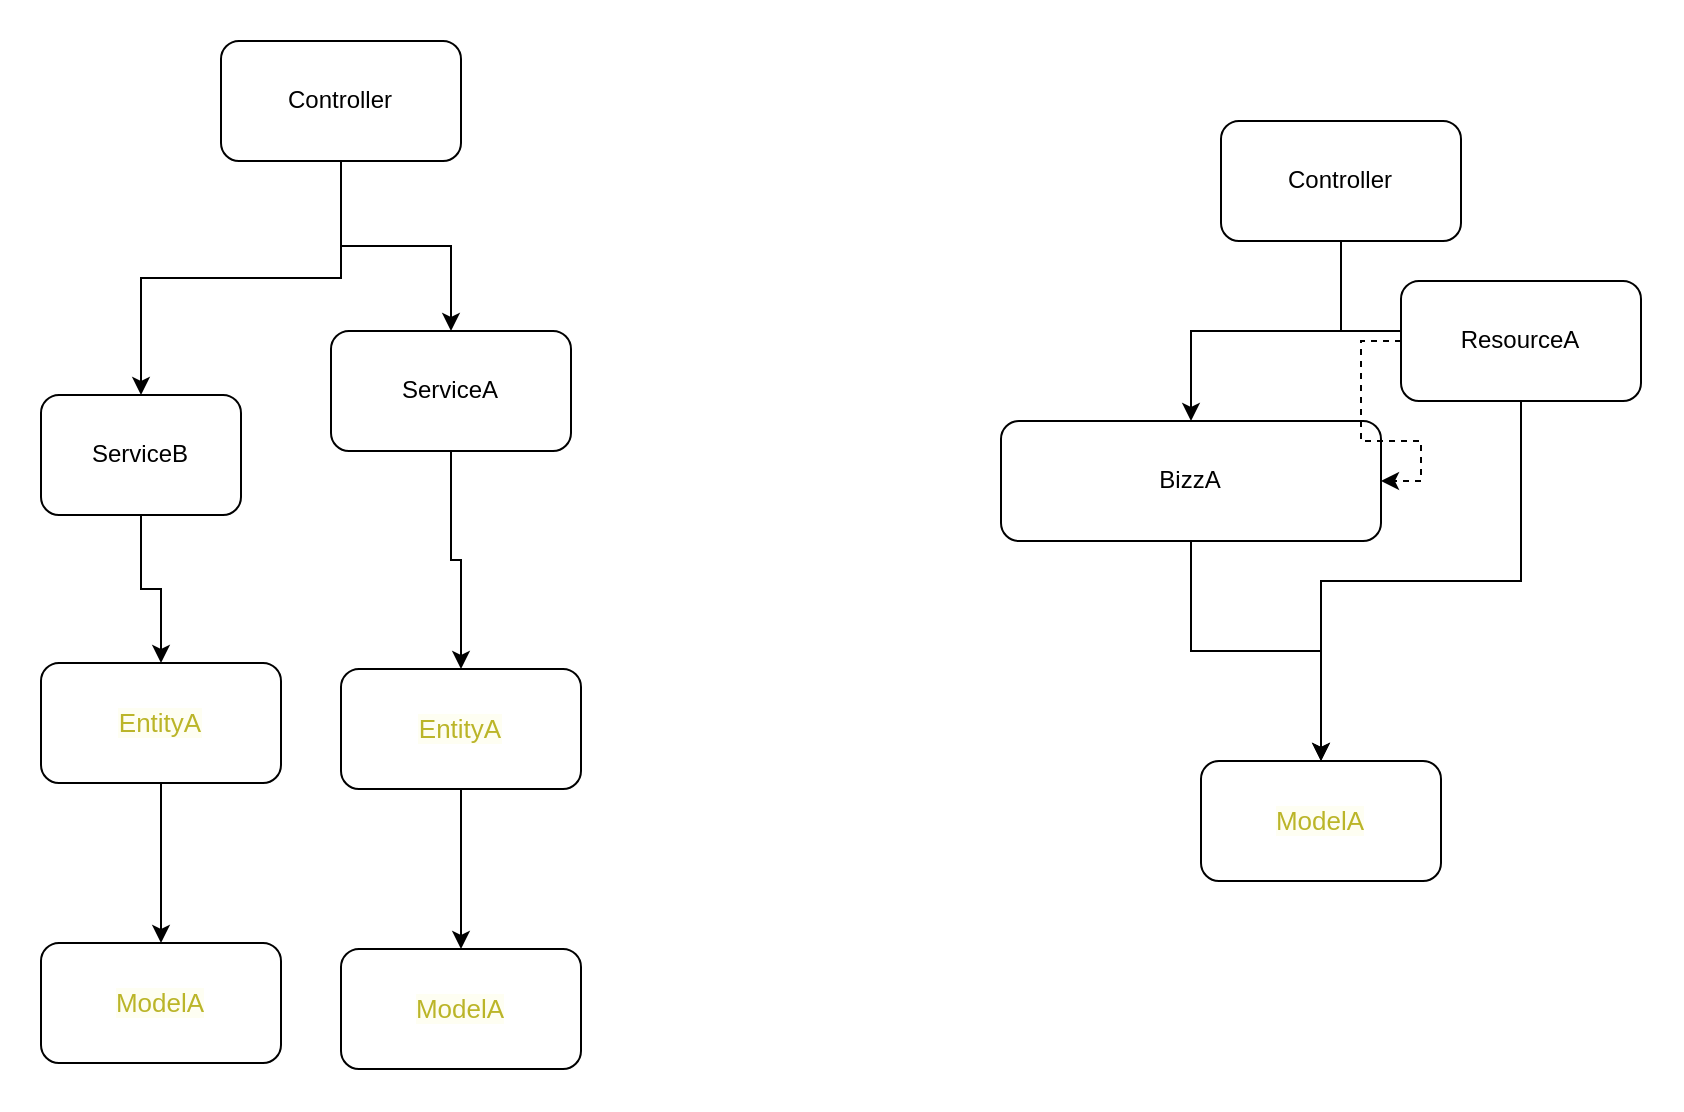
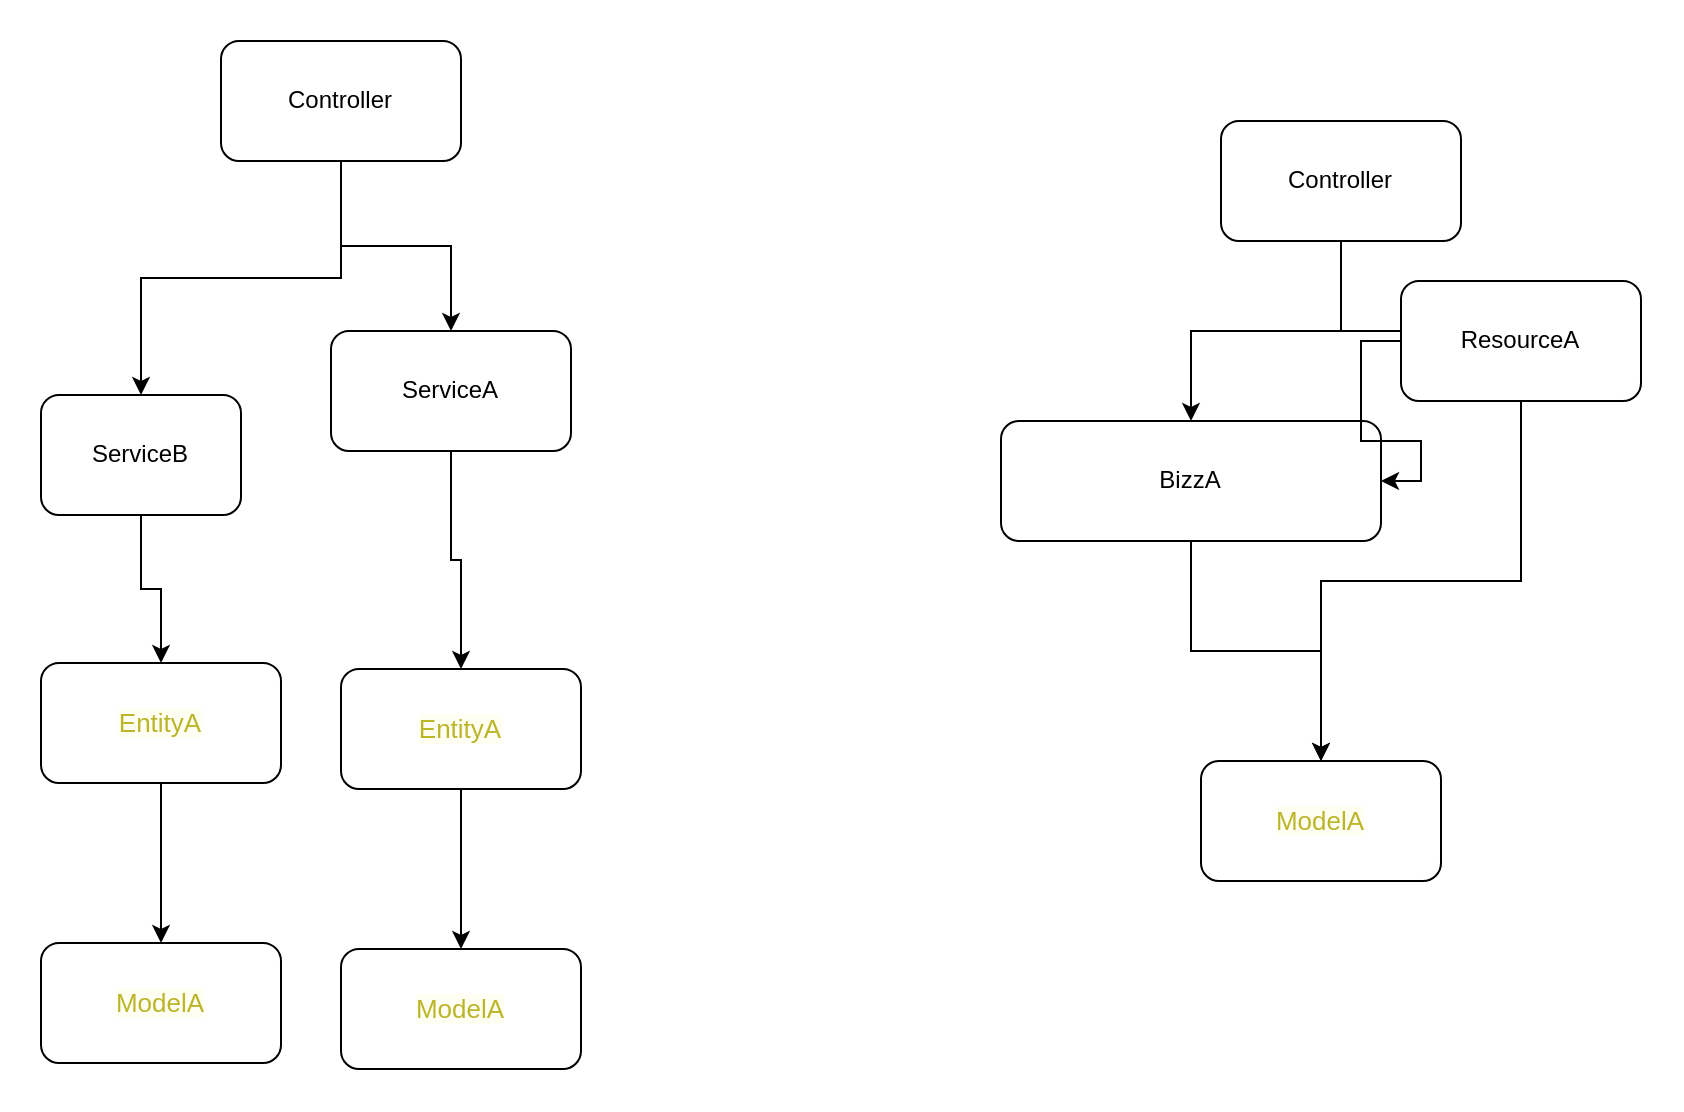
edge "ResourceA" -> "BizzA": style dashed -> solid
